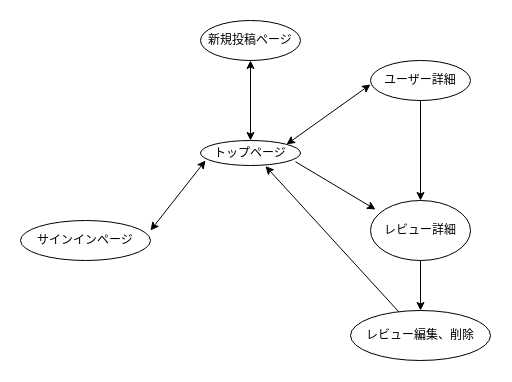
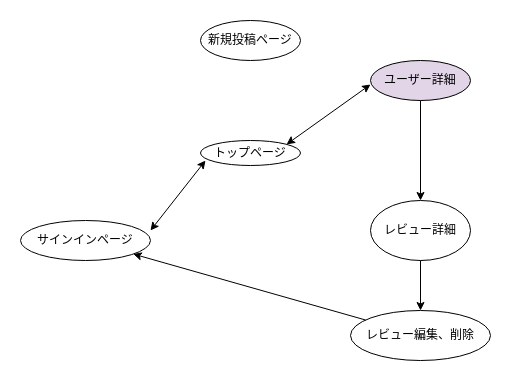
node "ユーザー詳細": fillcolor #ffffff -> #e1d5e7
edge "新規投稿ページ" -- "トップページ": removed
edge "トップページ" -> "レビュー詳細": removed
edge "レビュー編集、削除" -> "トップページ": now "レビュー編集、削除" -> "サインインページ"
